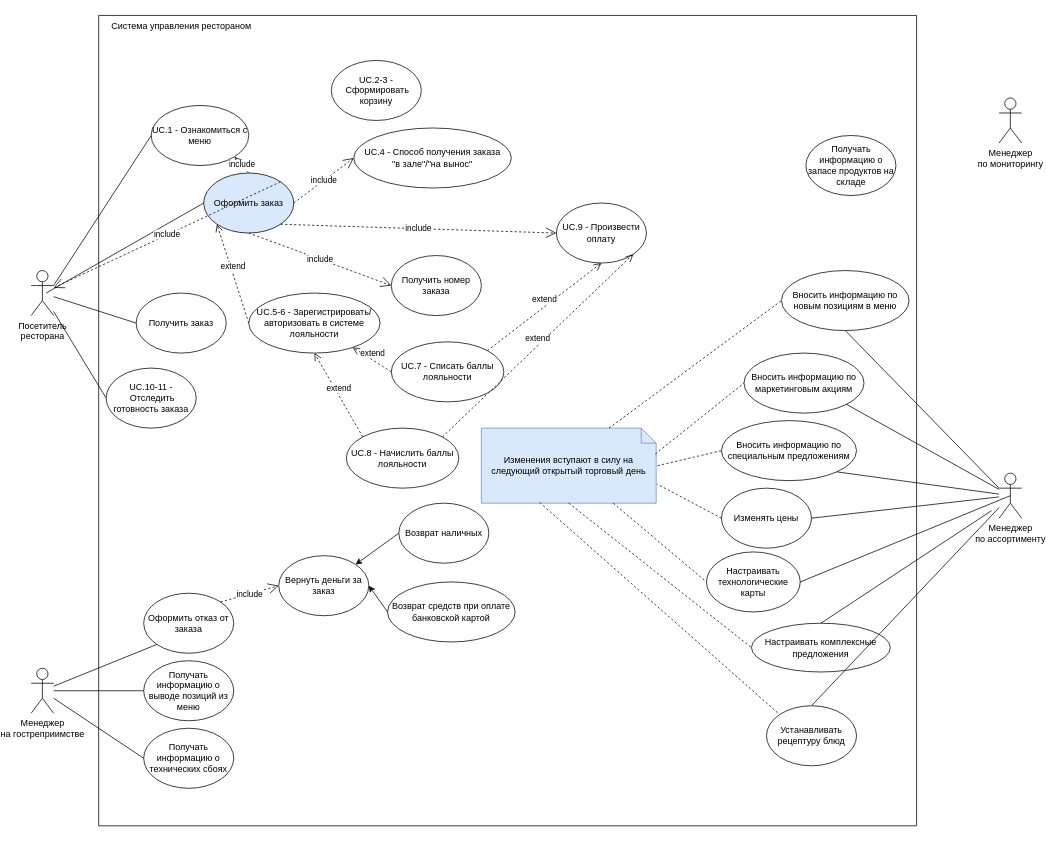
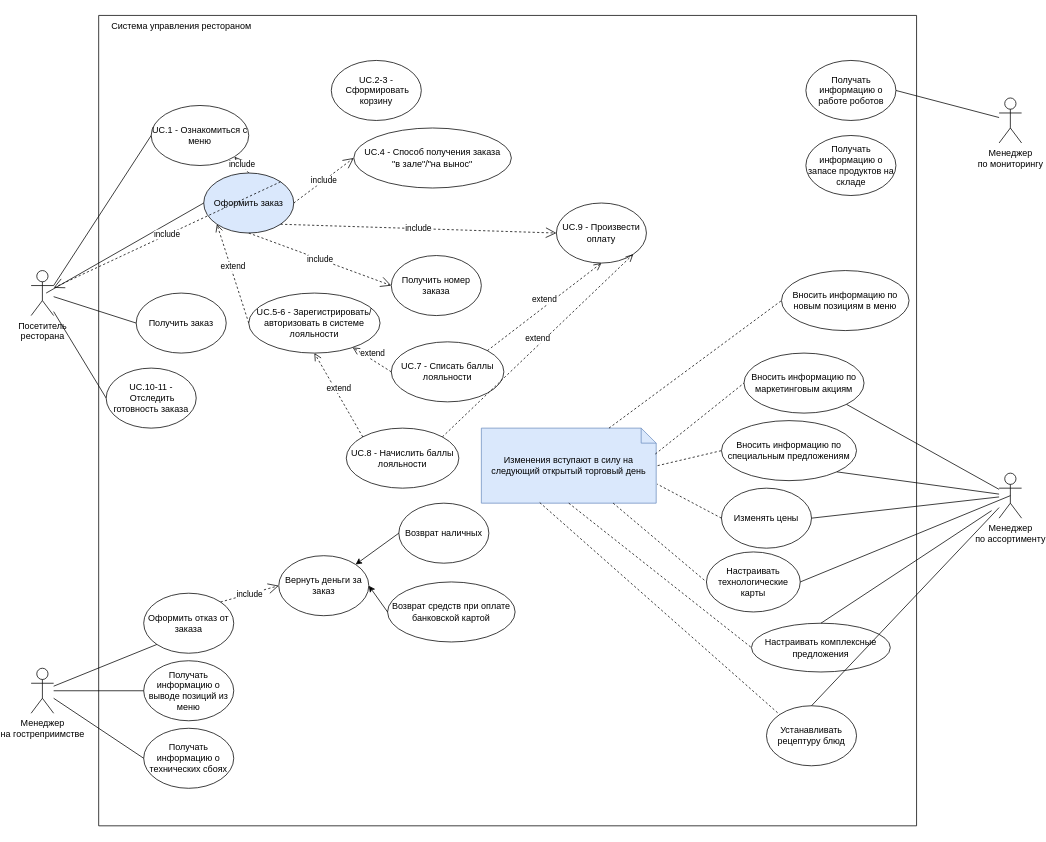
node "Получать информацию о работе роботов": added
edge "Получать информацию о работе роботов" -- "Менеджер по мониторингу": added
edge "Вносить информацию по новым позициям в меню" -- "Менеджер по ассортименту": removed
